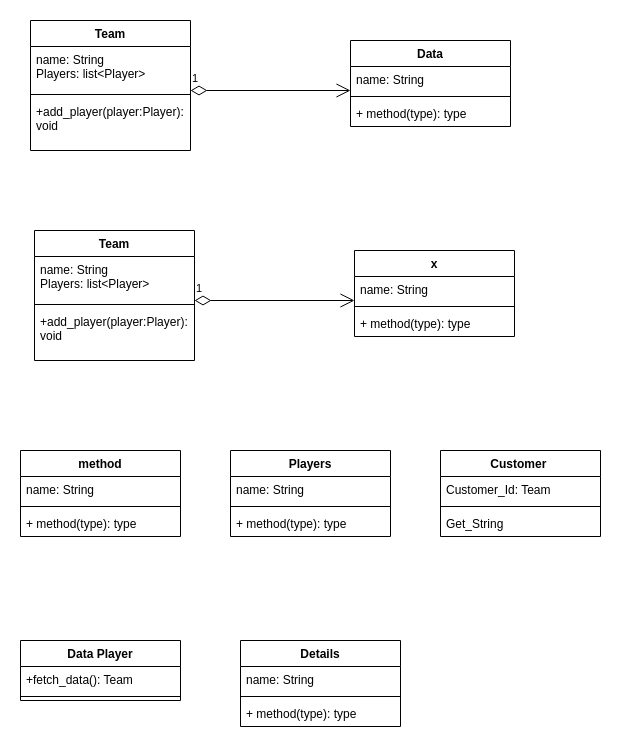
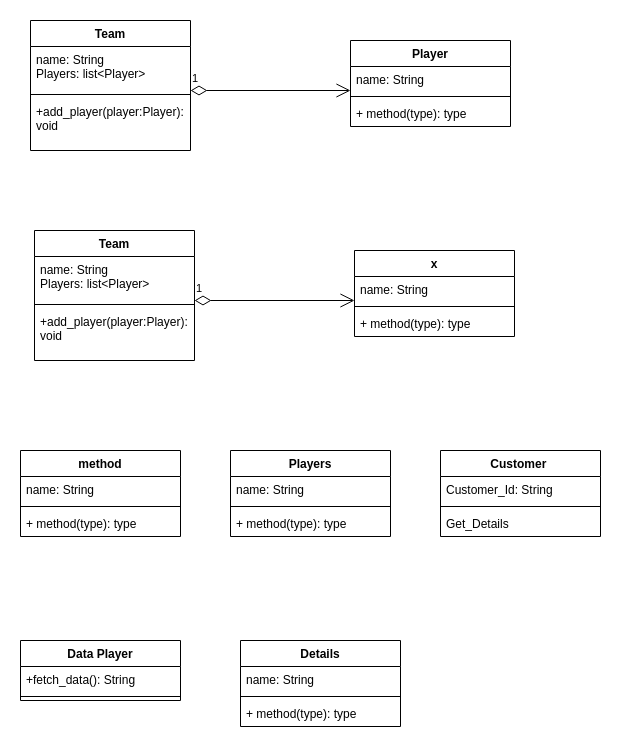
node "Data": label "Data" -> "Player"
node "Customer_Id: Team": label "Customer_Id: Team" -> "Customer_Id: String"
node "Get_String": label "Get_String" -> "Get_Details"
node "+fetch_data(): Team": label "+fetch_data(): Team" -> "+fetch_data(): String"
